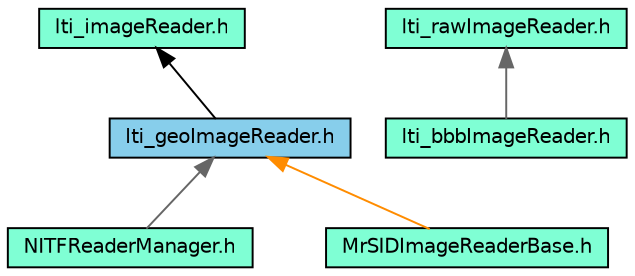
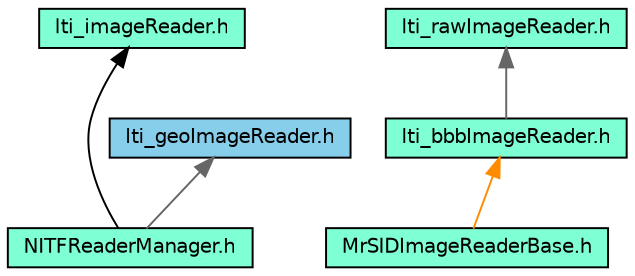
edge "lti_geoImageReader.h" -> "lti_imageReader.h": now "NITFReaderManager.h" -> "lti_imageReader.h"
edge "MrSIDImageReaderBase.h" -> "lti_geoImageReader.h": now "MrSIDImageReaderBase.h" -> "lti_bbbImageReader.h"
